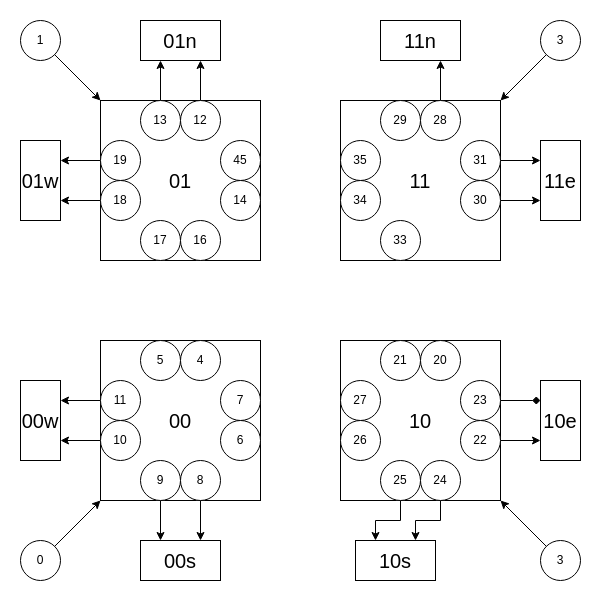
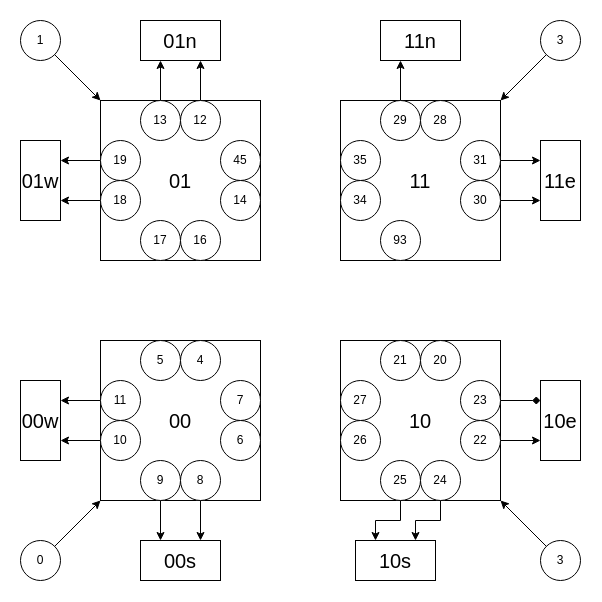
edge "29" -> "11n": added
edge "28" -> "11n": removed
node "33": label "33" -> "93"
